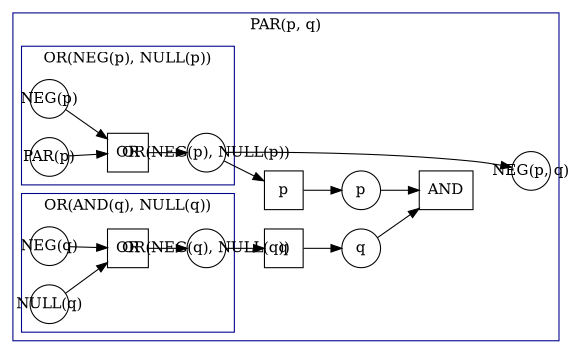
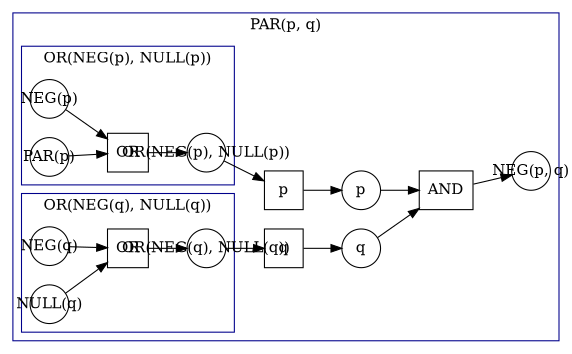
edge "OR(NEG(p), NULL(p))" -> "NEG(p, q)": now "AND" -> "NEG(p, q)"
cluster "OR(AND(q), NULL(q))": label "OR(AND(q), NULL(q))" -> "OR(NEG(q), NULL(q))"
